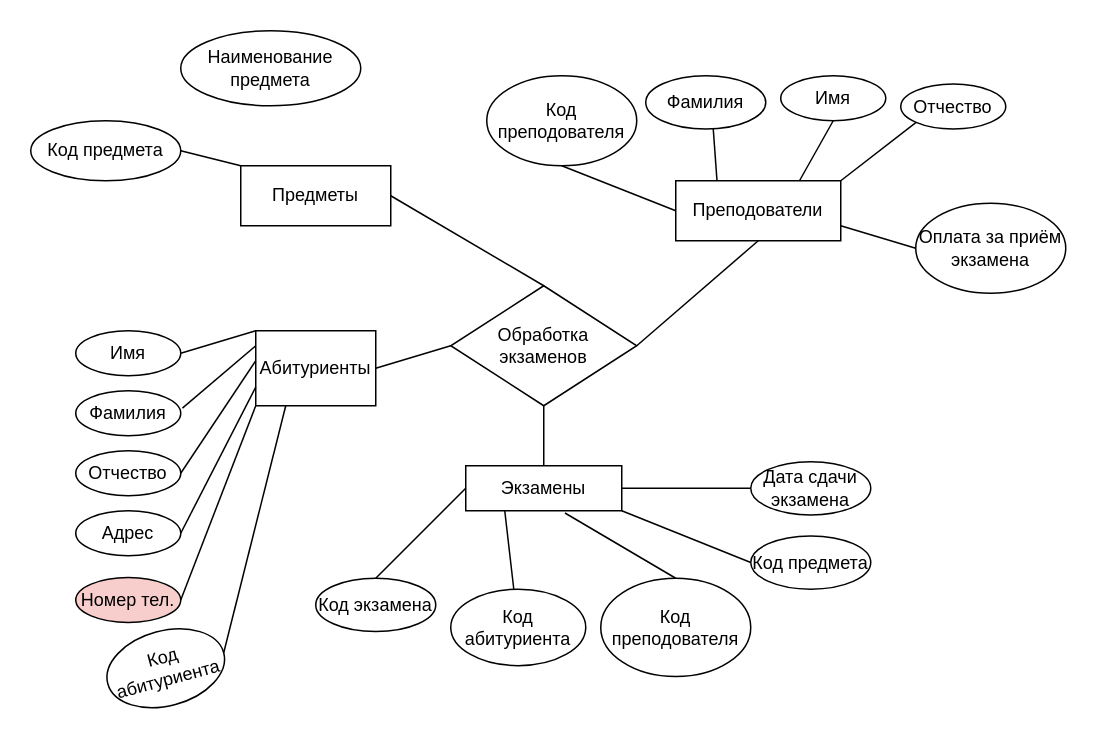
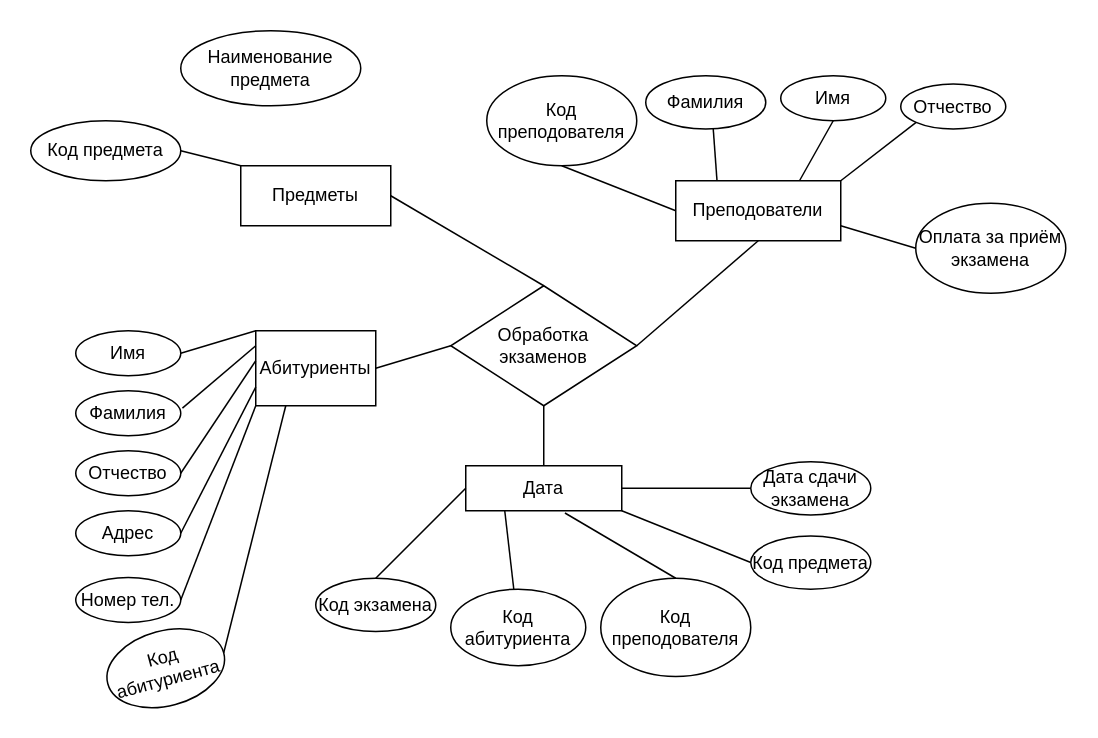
node "Экзамены": label "Экзамены" -> "Дата"
node "Номер тел.": fillcolor #f8cecc -> #ffffff
